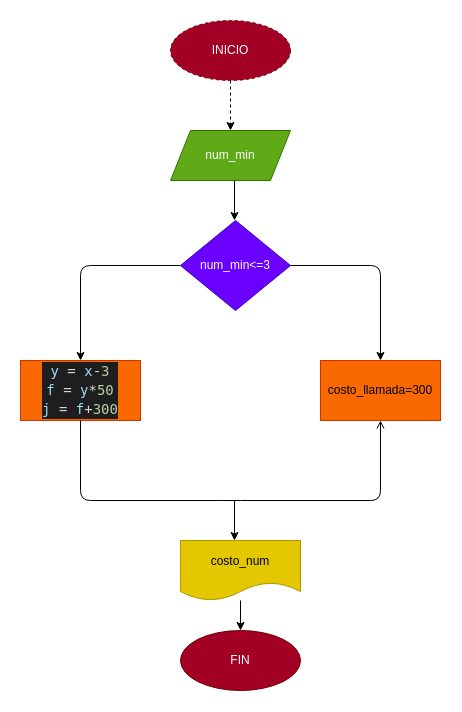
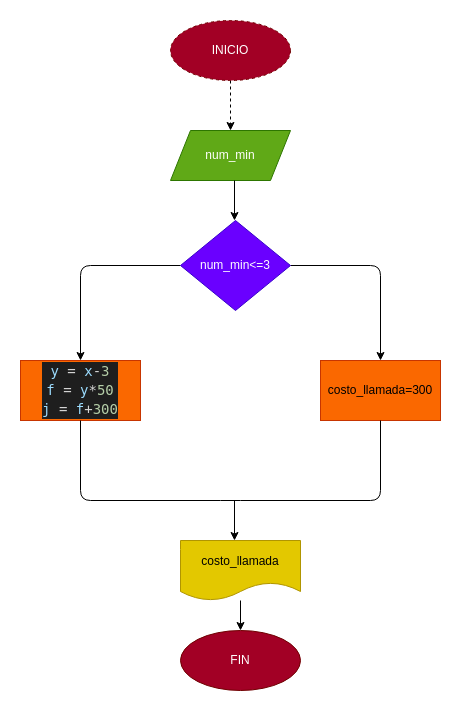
edge "y = x-3 f = y*50 j = f+300" -> "costo_llamada=300": arrowhead open -> none
node "costo_num": label "costo_num" -> "costo_llamada"
